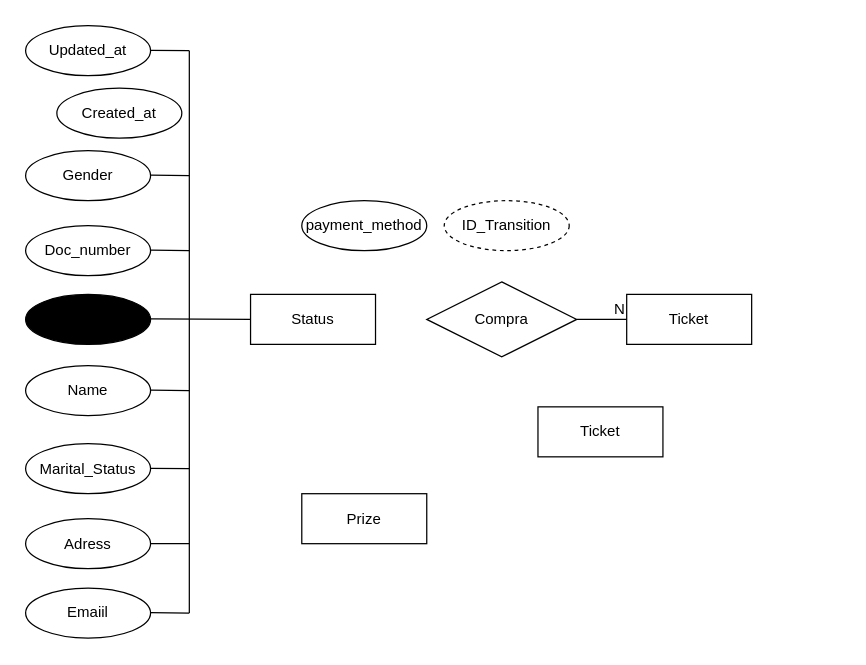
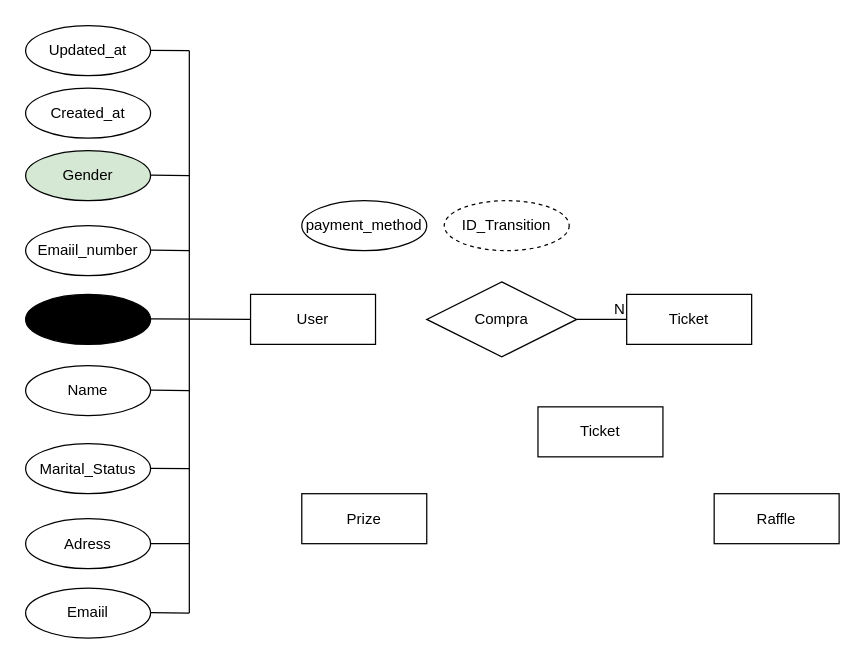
node "Created_at": moved (119, 113) -> (88, 113)
node "Gender": fillcolor #ffffff -> #d5e8d4
node "Doc_number": label "Doc_number" -> "Emaiil_number"
node "Status": label "Status" -> "User"
node "Raffle": added
